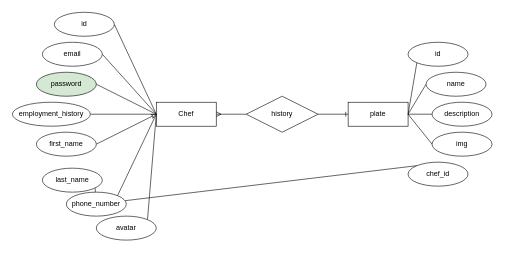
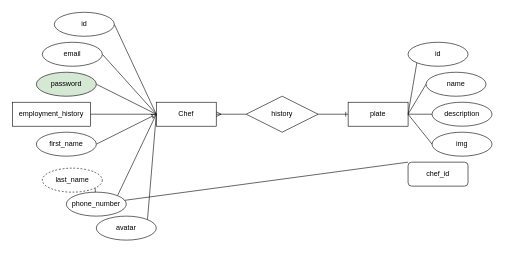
node "employment_history": shape ellipse -> rectangle
node "chef_id": shape ellipse -> rounded rectangle
node "last_name": style solid -> dashed
